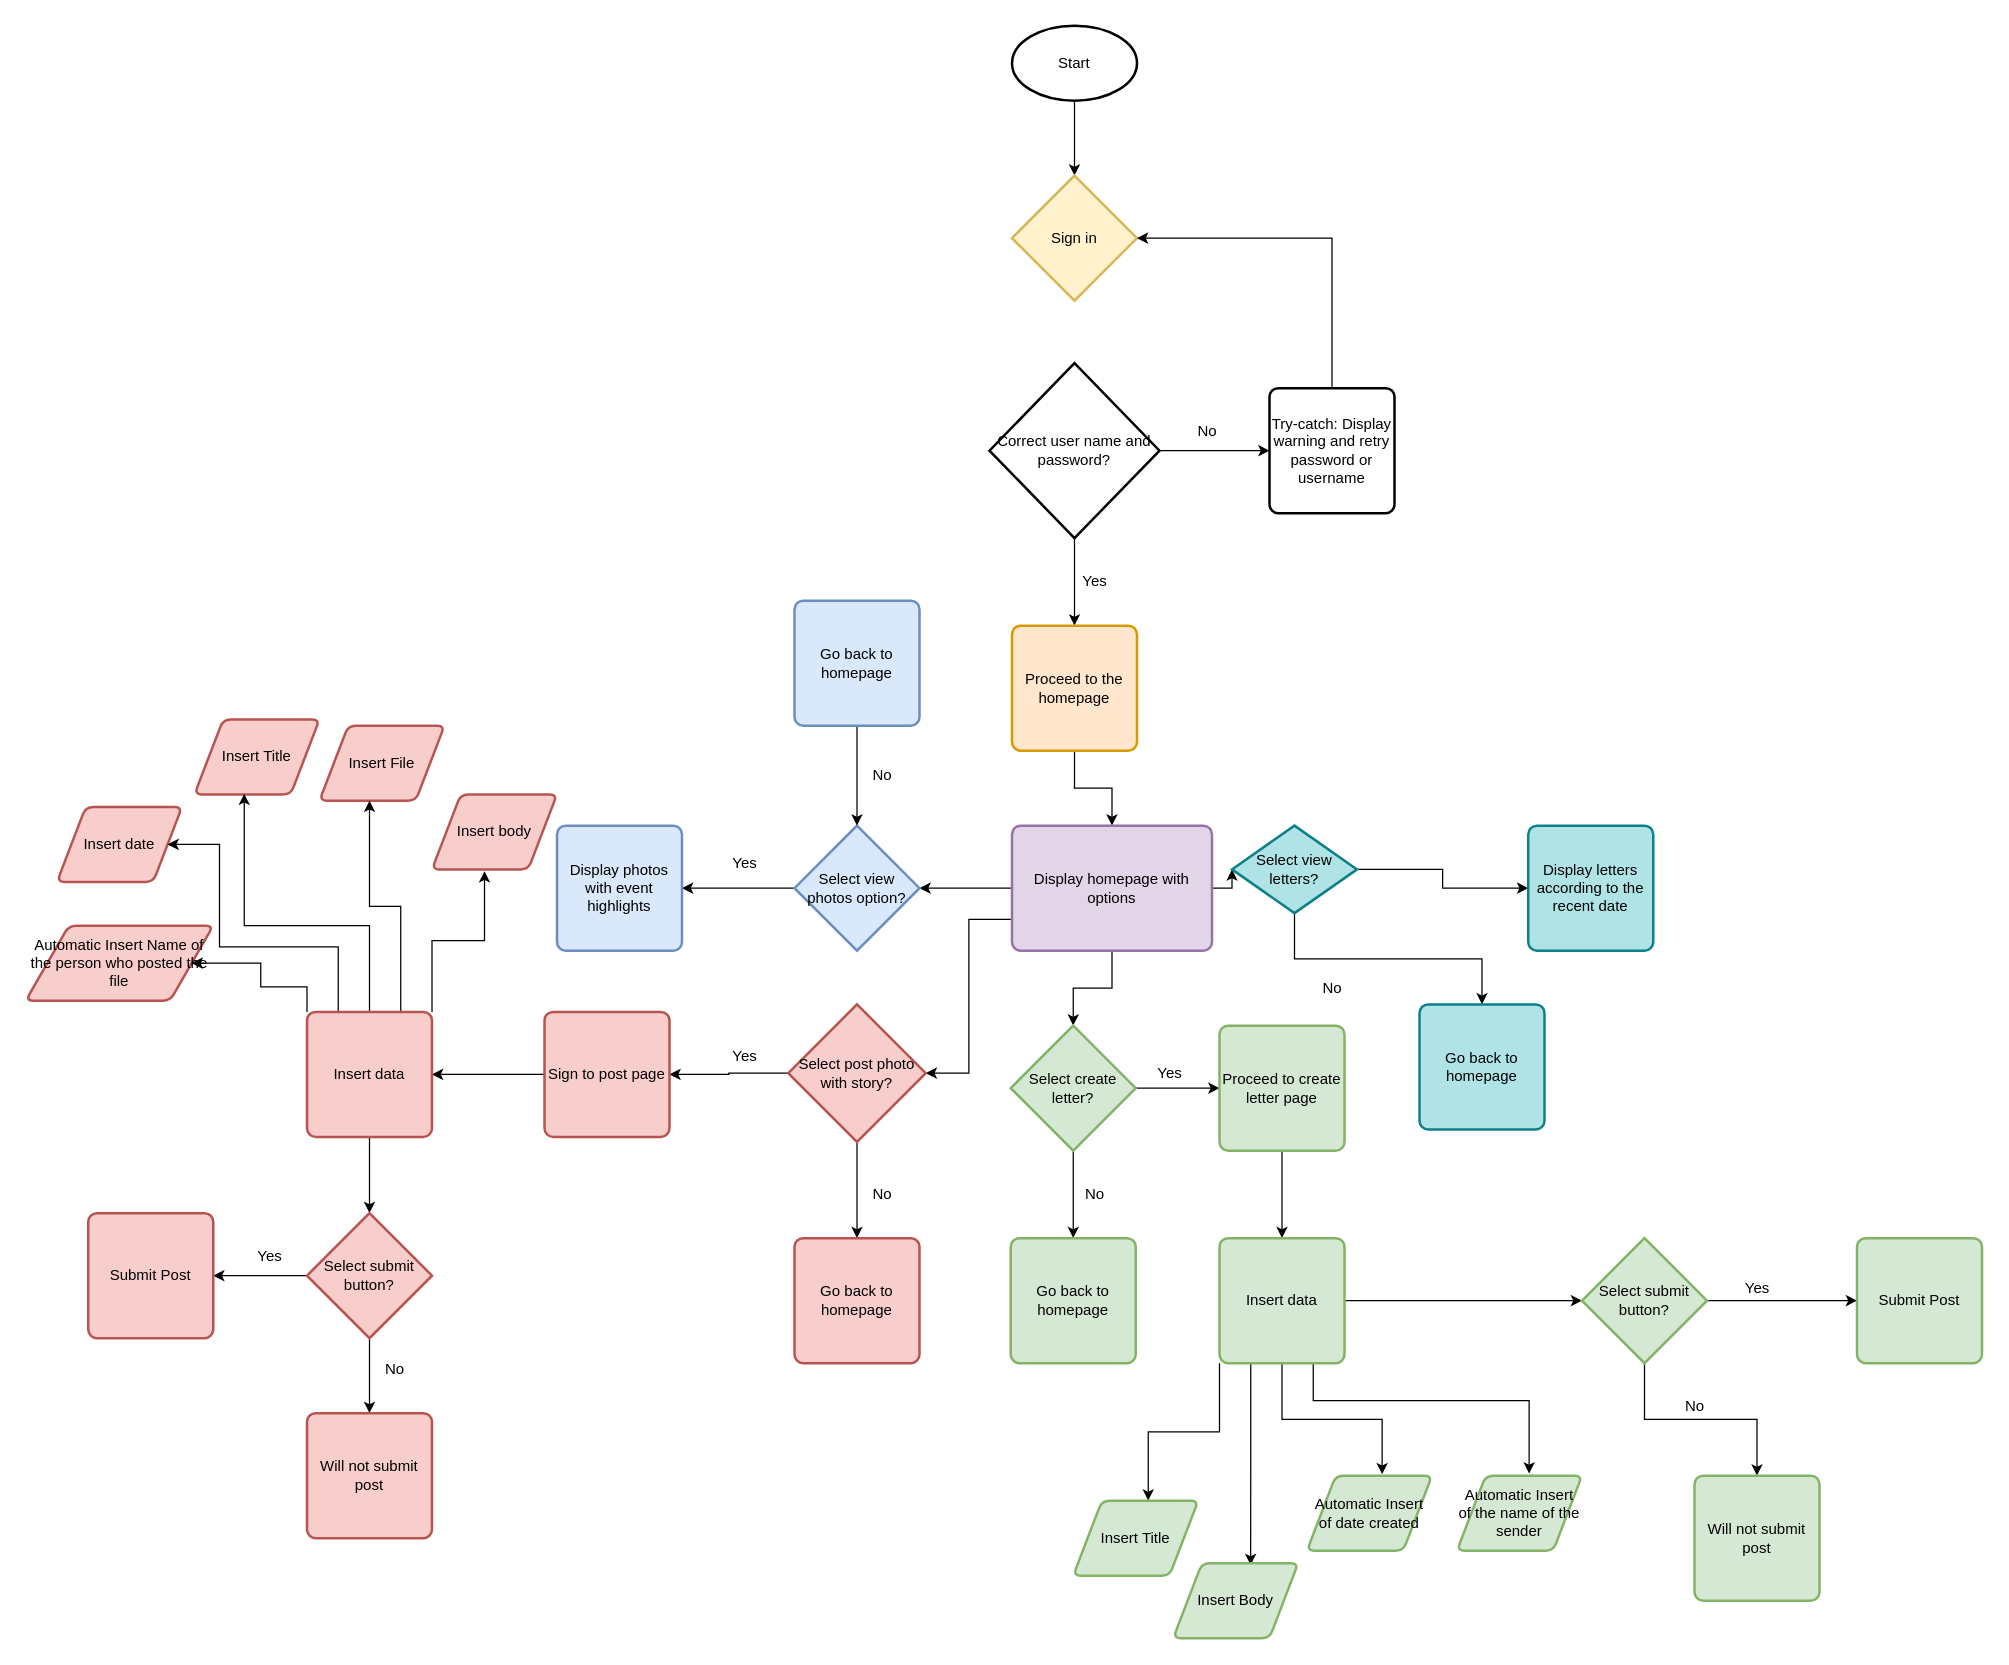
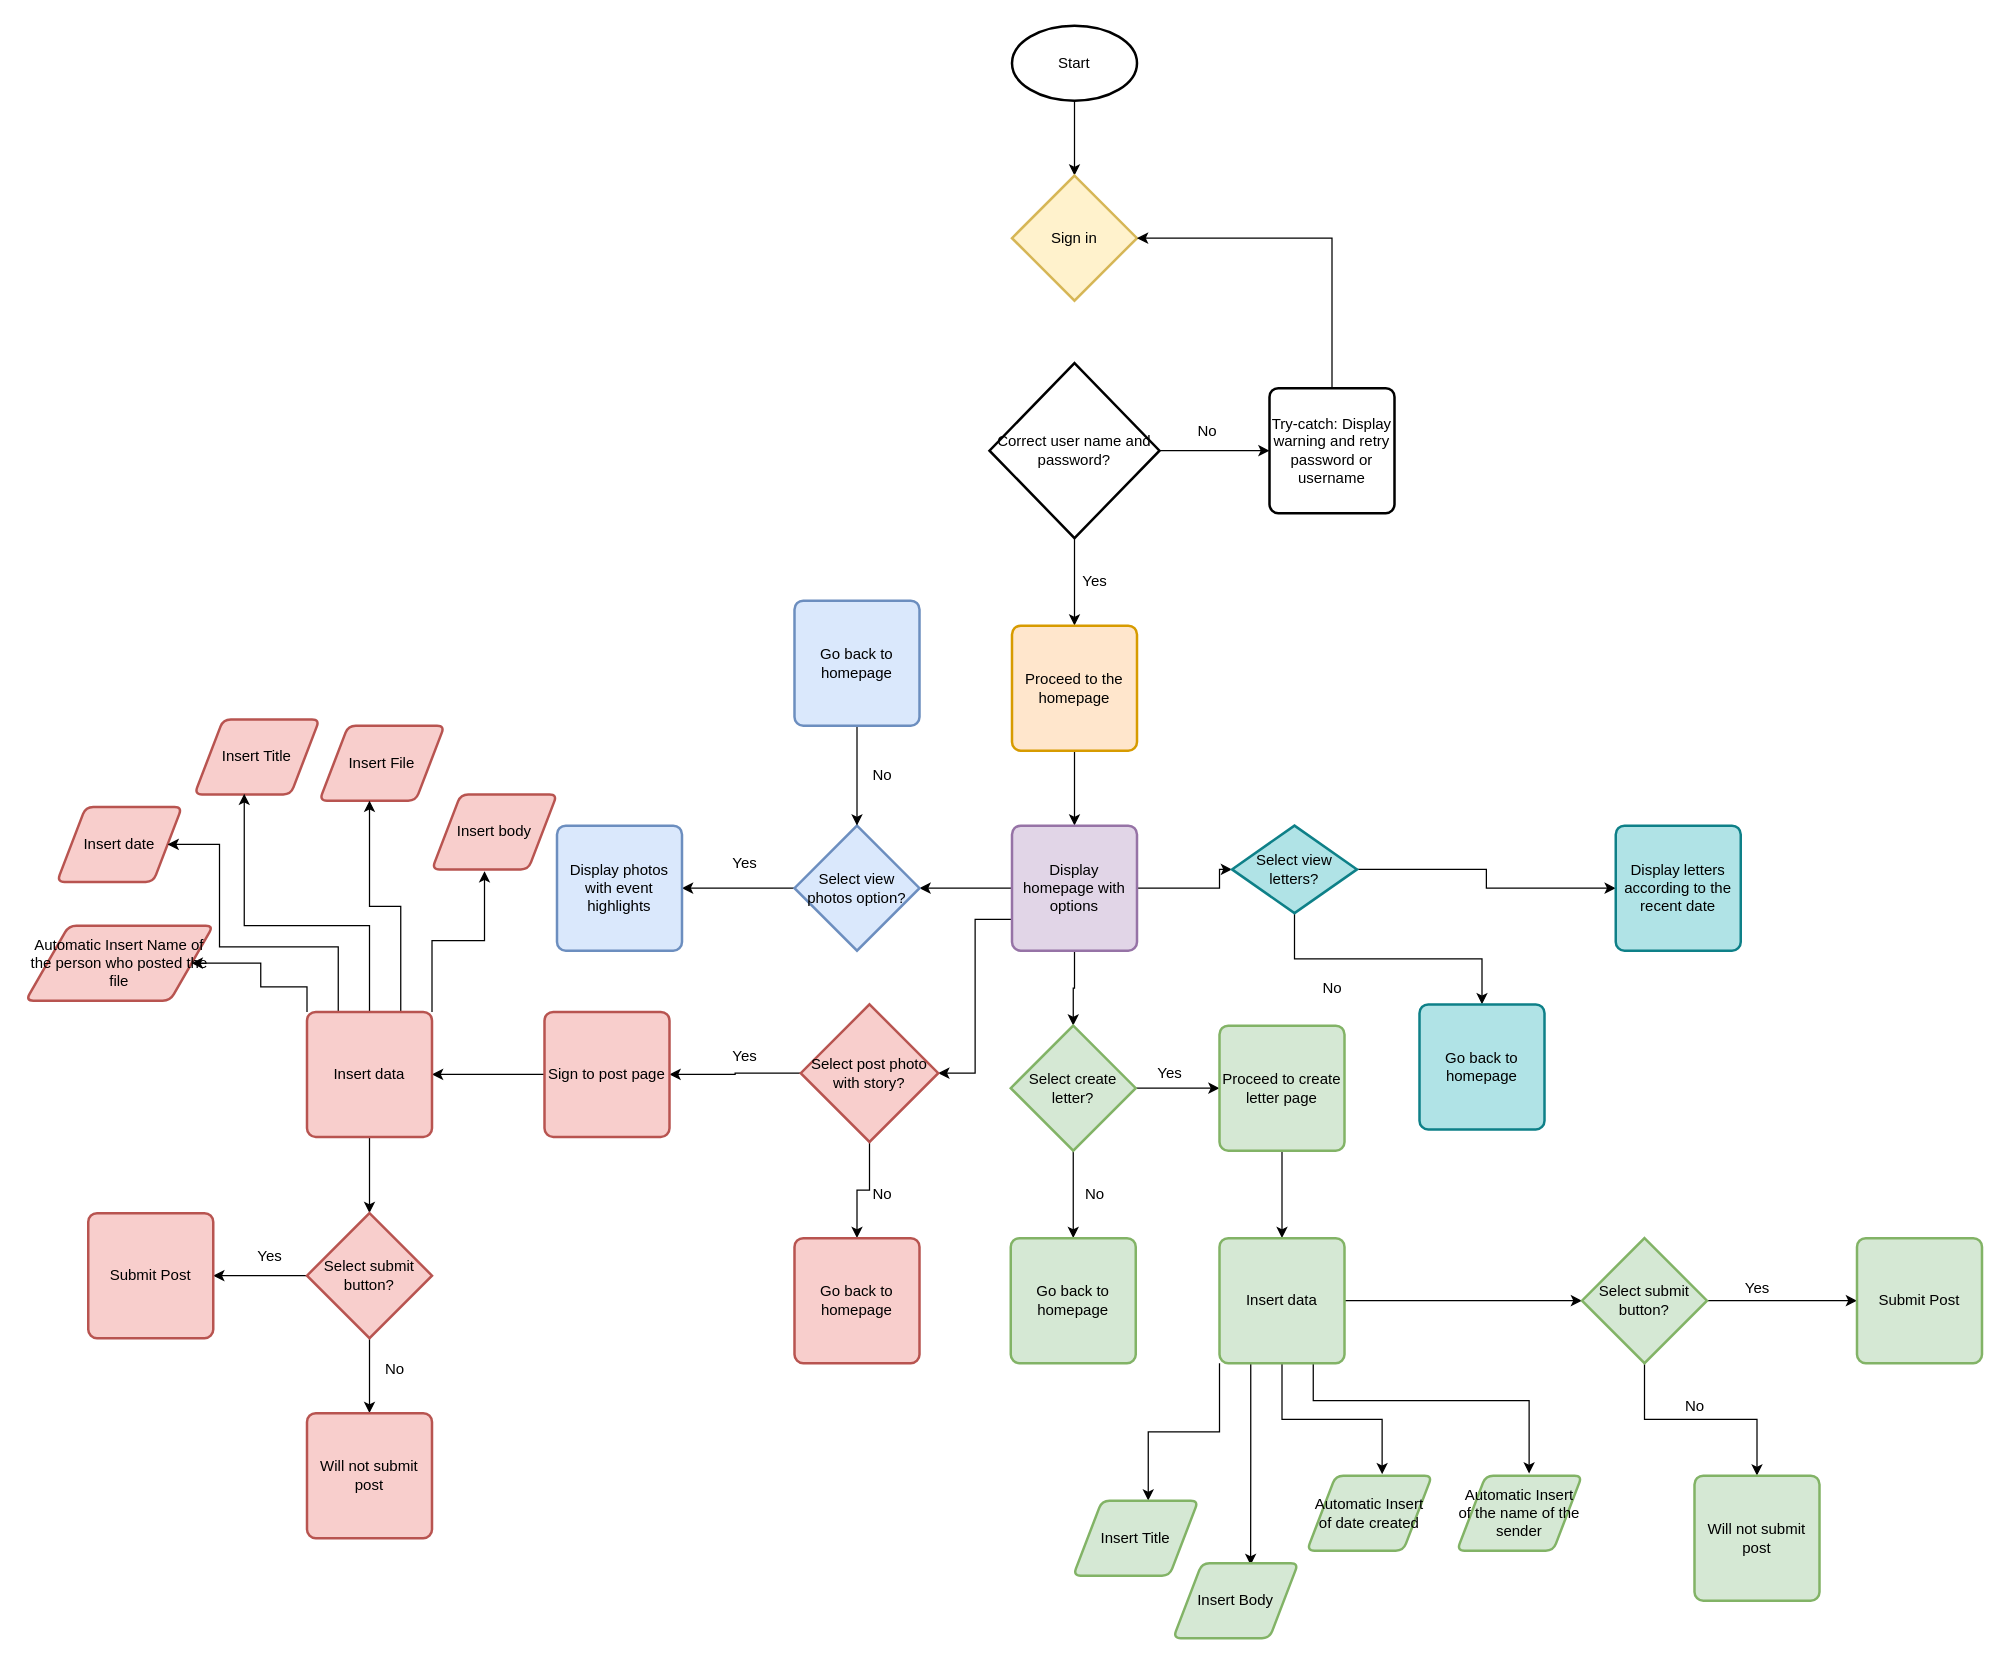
node "Display homepage with options": size 200x125 -> 125x125
node "Display letters according to the recent date": moved (1591, 888) -> (1678, 888)
node "Select post photo with story?": moved (857, 1073) -> (869, 1073)
